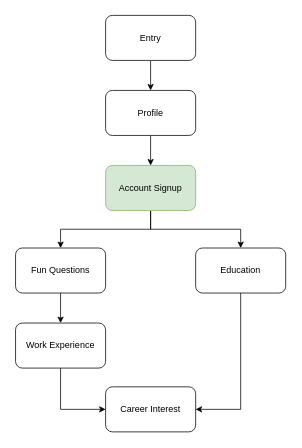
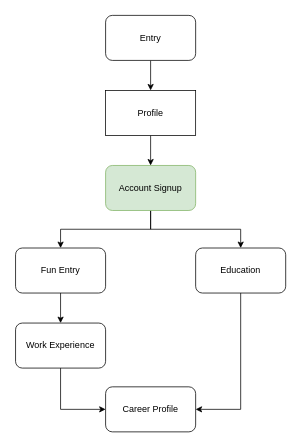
node "Profile": shape rounded rectangle -> rectangle
node "Fun Questions": label "Fun Questions" -> "Fun Entry"
node "Career Interest": label "Career Interest" -> "Career Profile"
